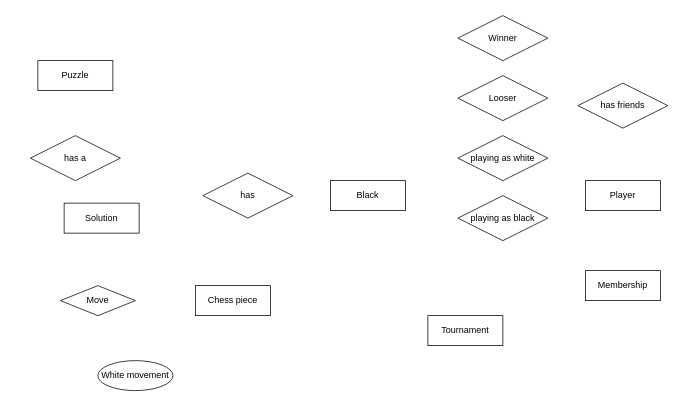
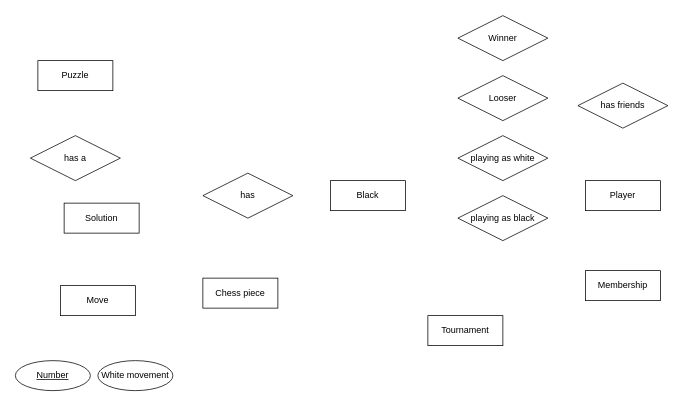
node "Move": shape diamond -> rectangle
node "Chess piece": moved (233, 300) -> (240, 293)
node "Number": added
